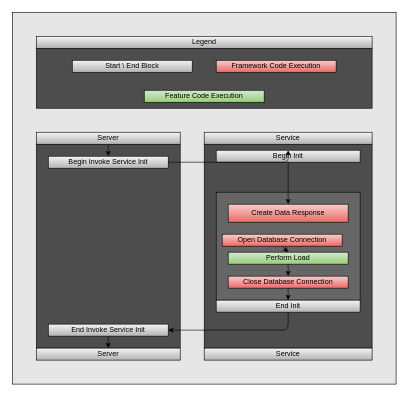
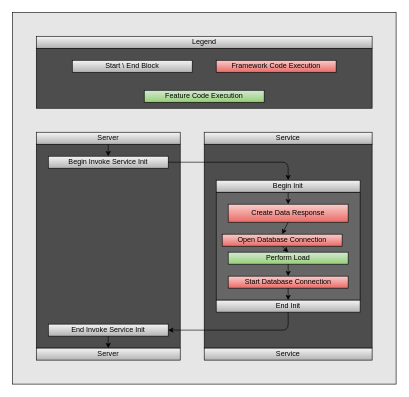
node "Begin Init": moved (288, 156) -> (288, 186)
edge "Create Data Response" -> "Open Database Connection": added
node "Close Database Connection": label "Close Database Connection" -> "Start Database Connection"
